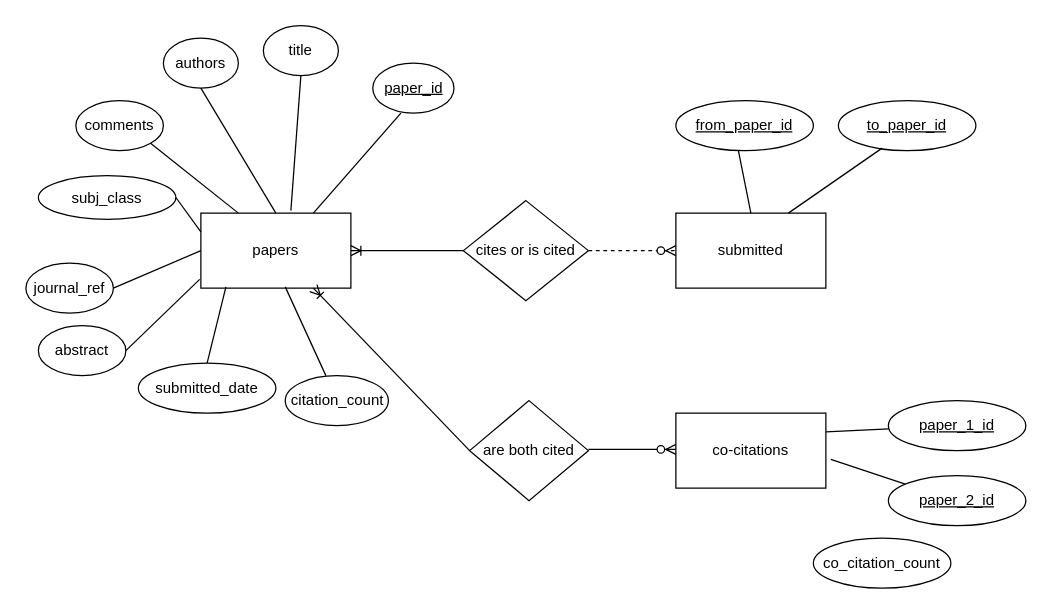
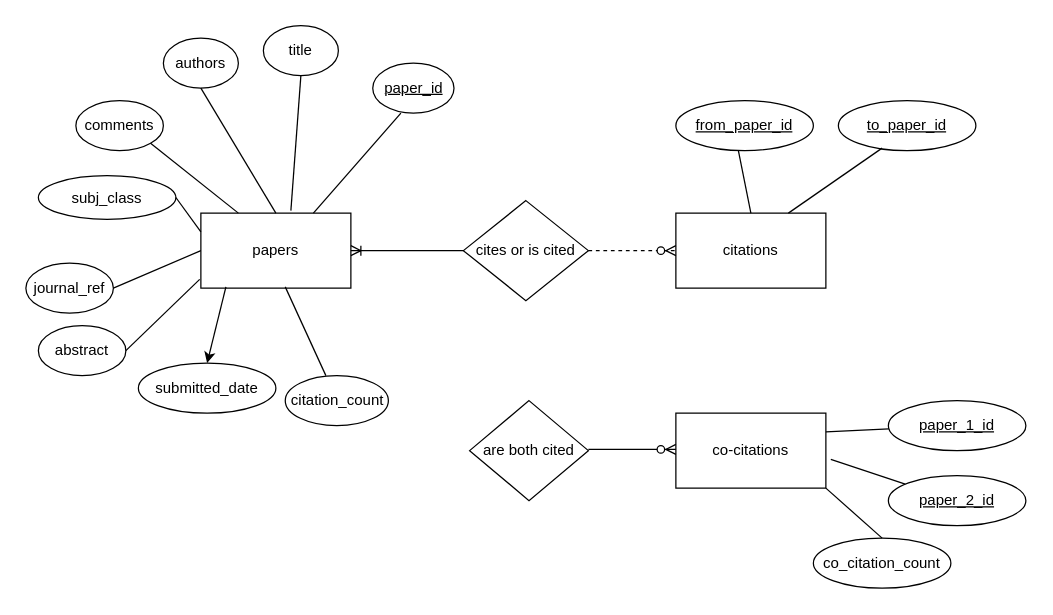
node "submitted": label "submitted" -> "citations"
edge "papers" -- "submitted_date": arrowhead none -> classic
edge "are both cited" -> "papers": removed
edge "co-citations" -- "co_citation_count": added
